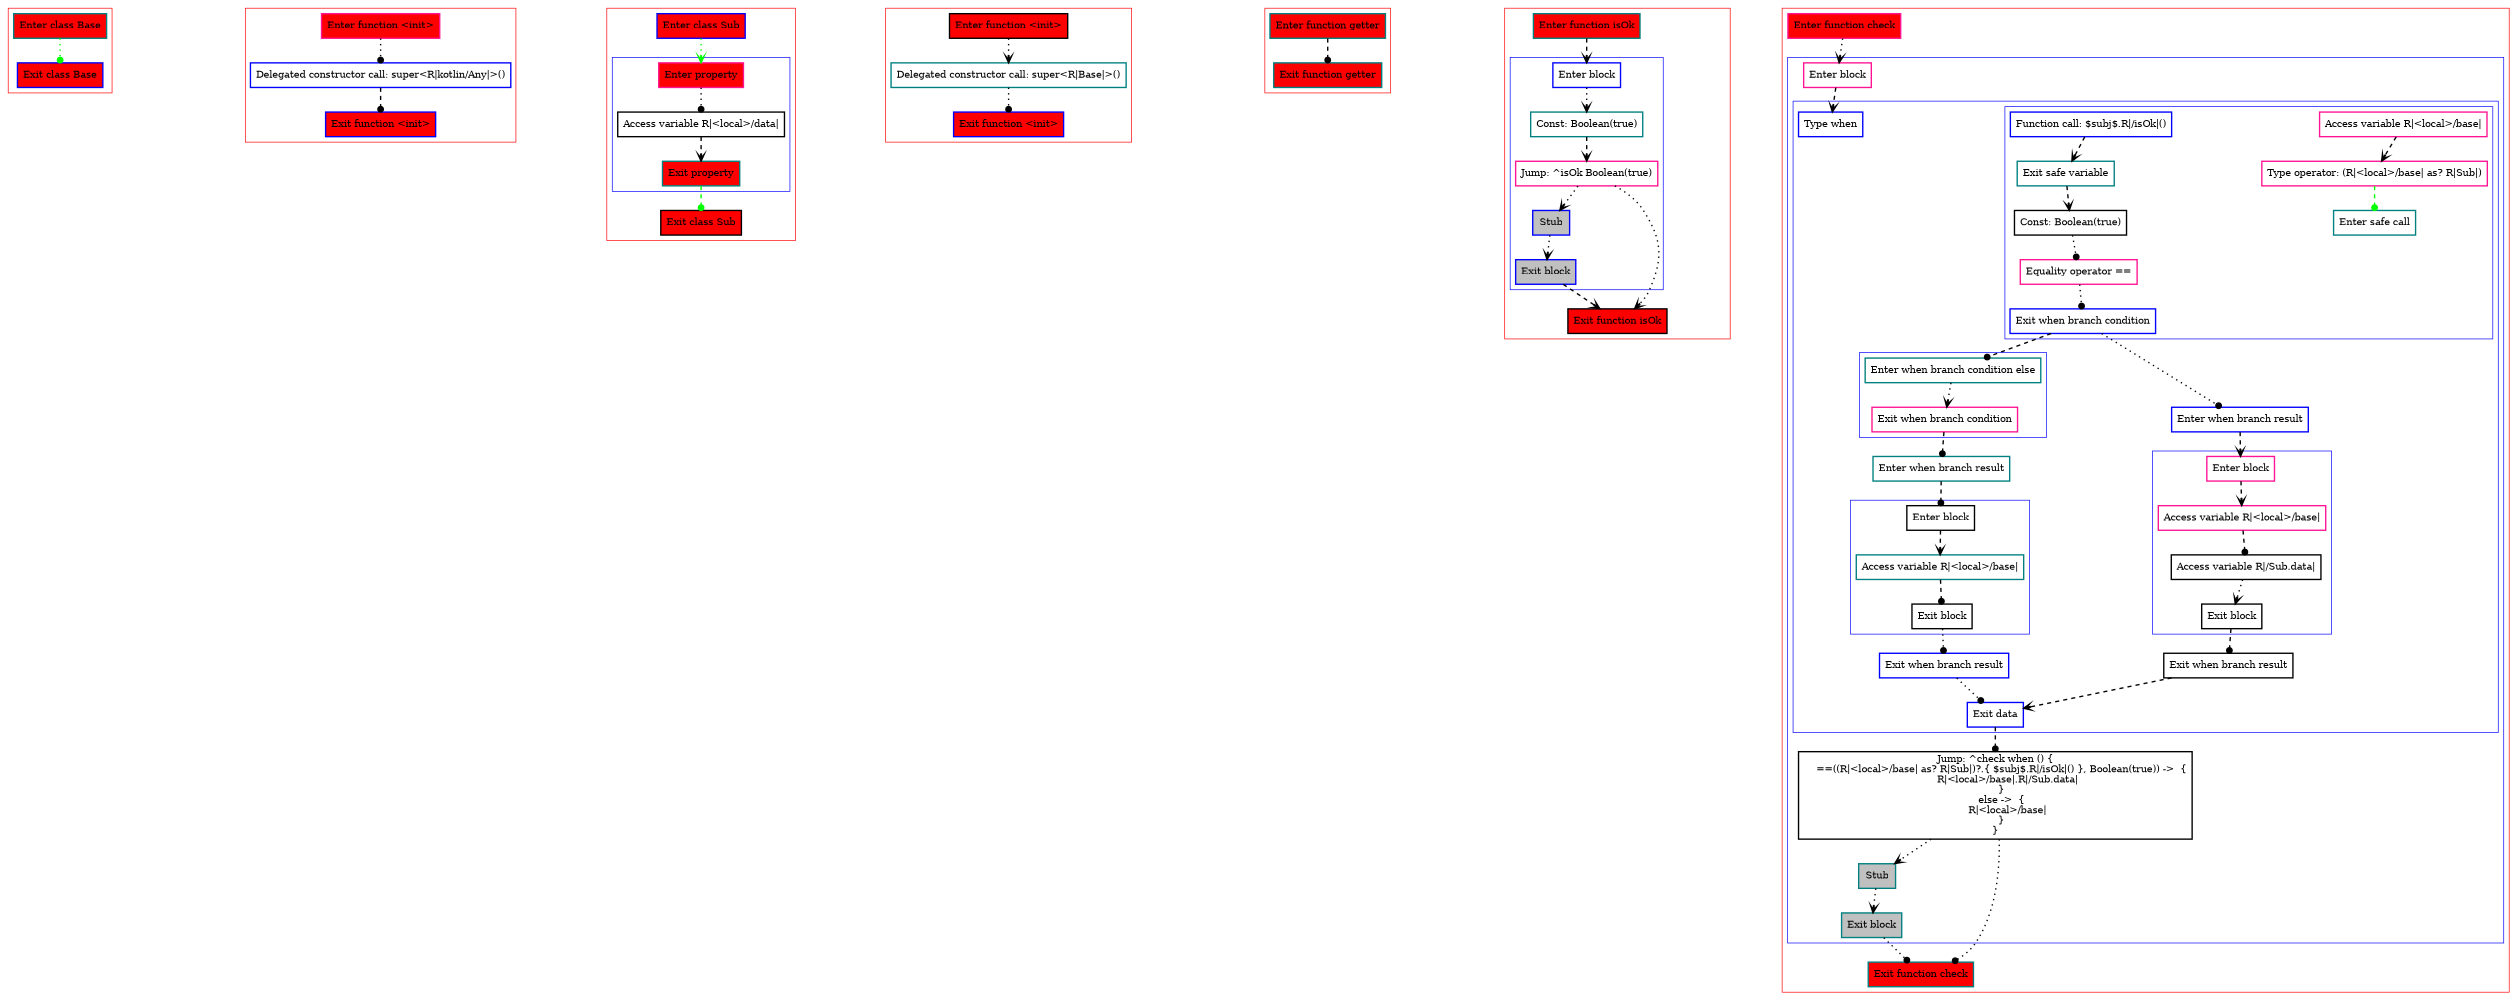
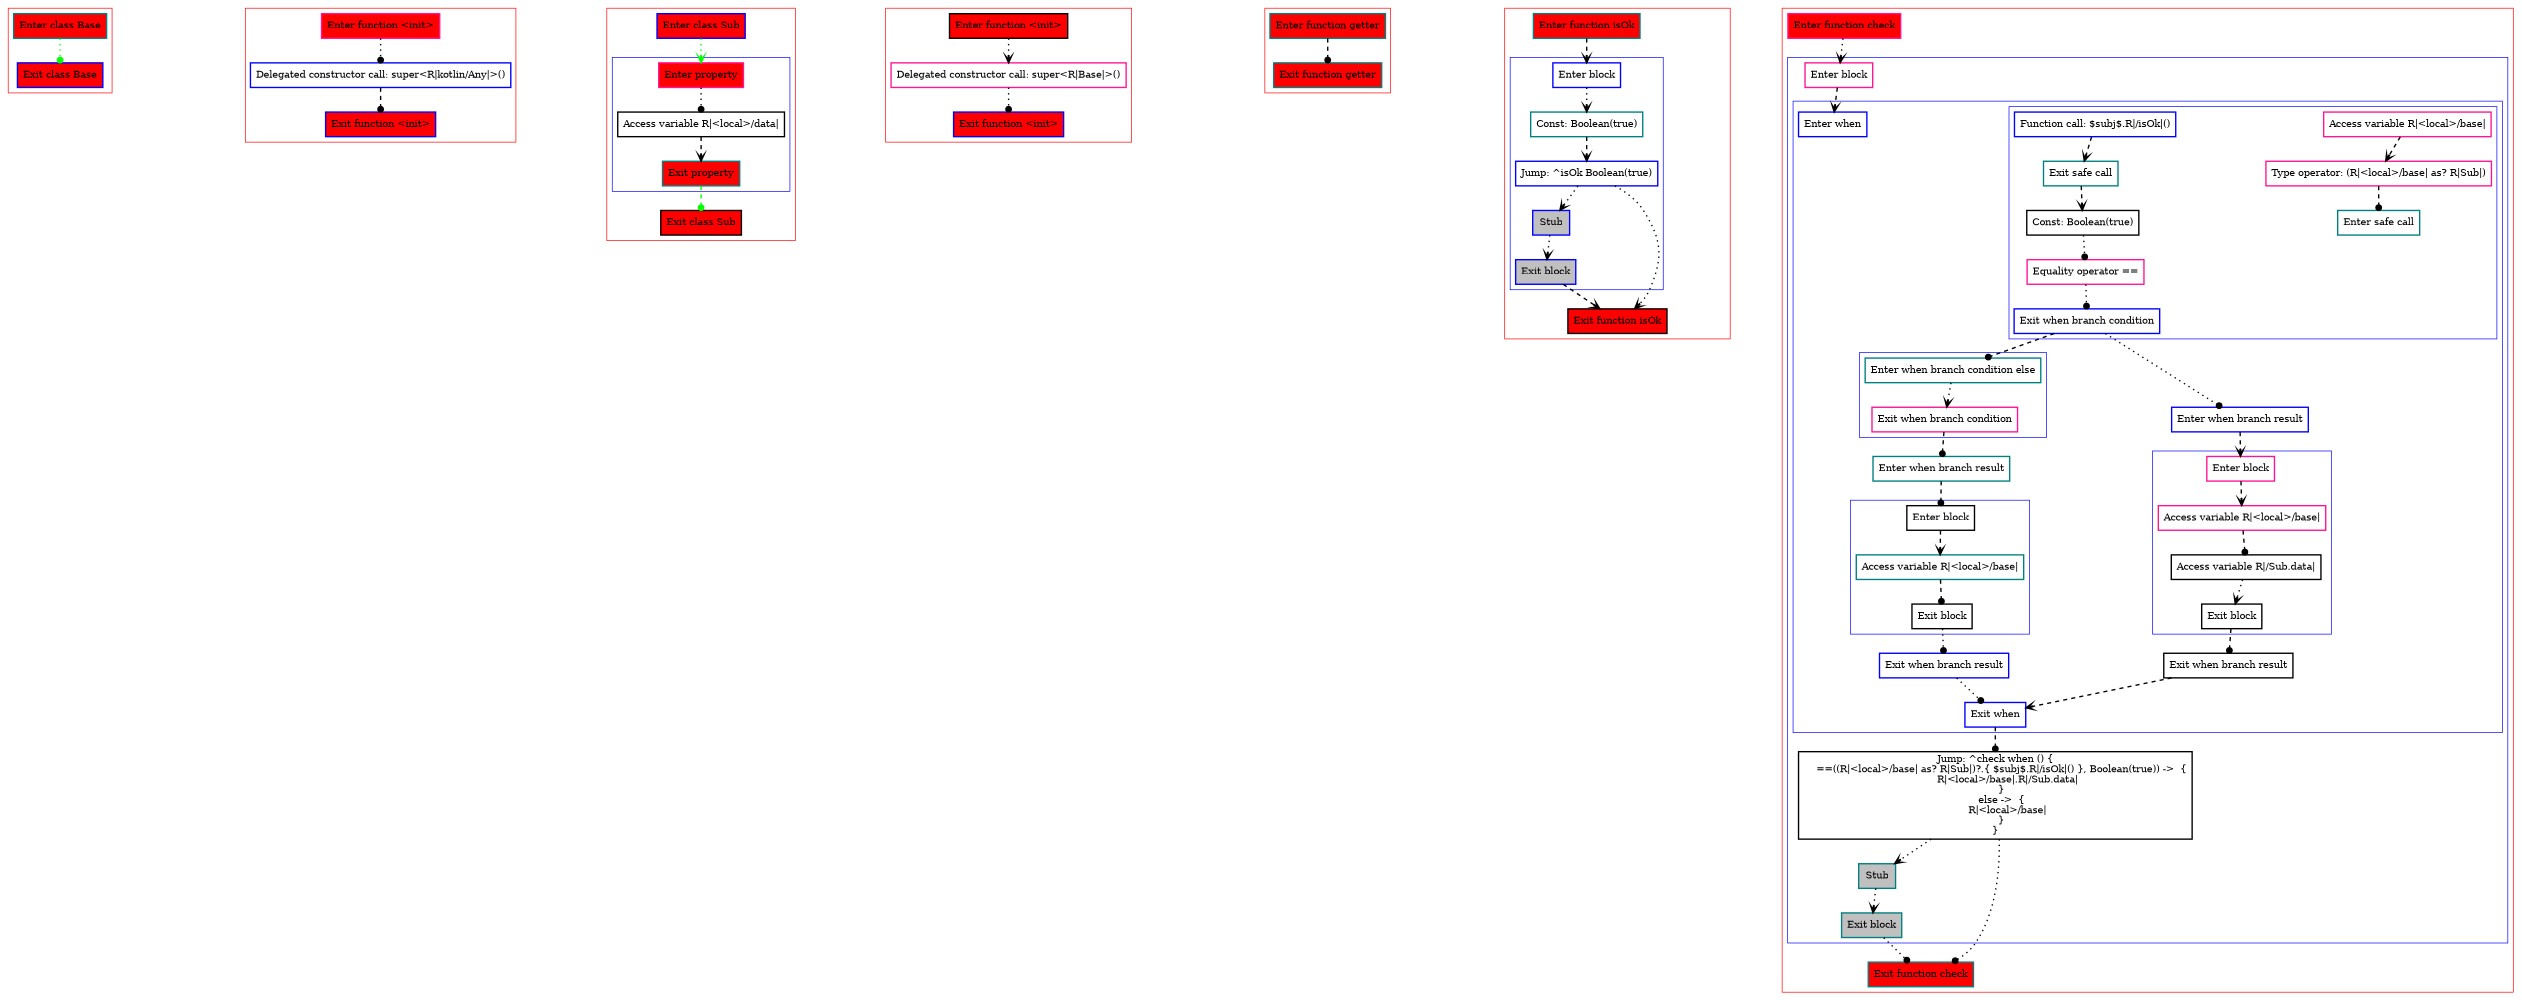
node "Delegated constructor call: super<R|Base|>()": color teal -> deeppink
node "Type when": label "Type when" -> "Enter when"
node "Jump: ^isOk Boolean(true)": color deeppink -> blue
node "Exit safe variable": label "Exit safe variable" -> "Exit safe call"
edge "Type operator: (R|<local>/base| as? R|Sub|)" -> "Enter safe call": color green -> black
node "Exit data": label "Exit data" -> "Exit when"
